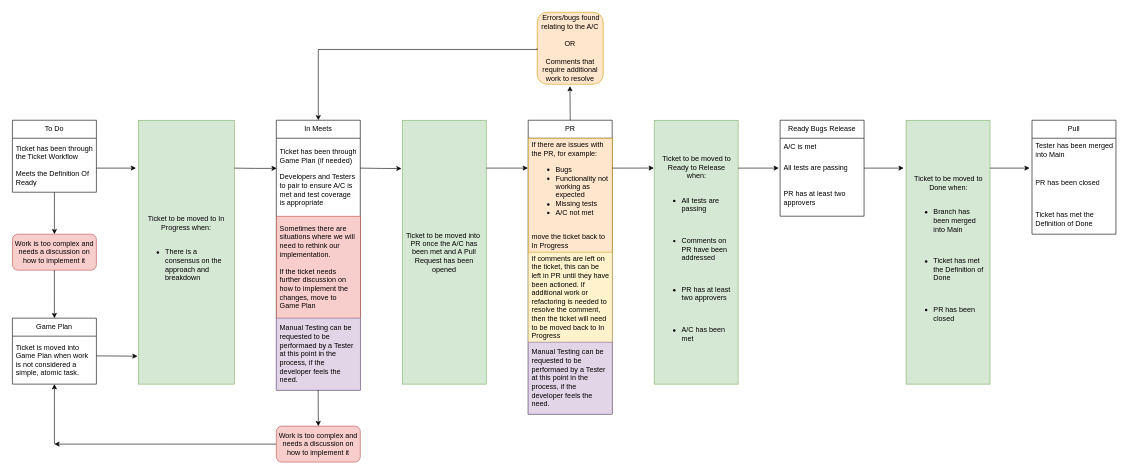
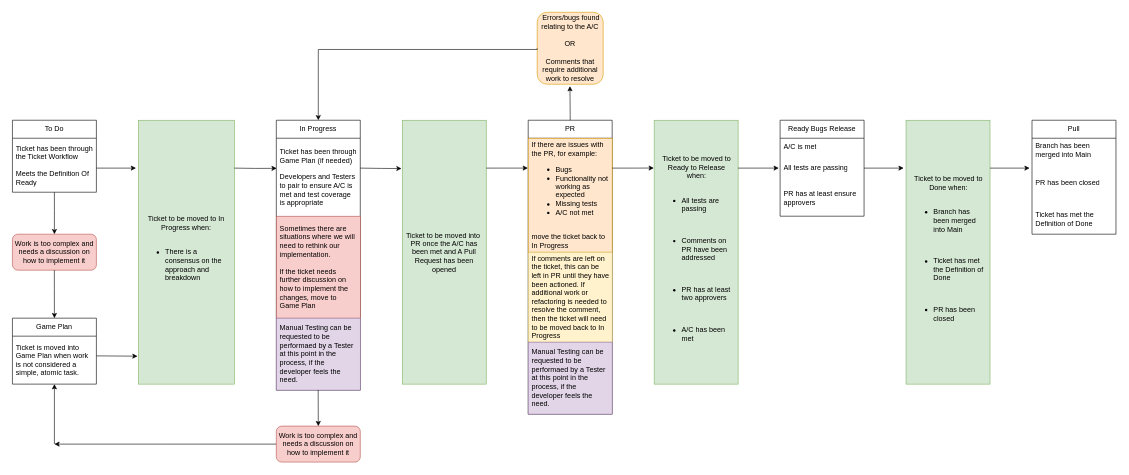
node "In Meets": label "In Meets" -> "In Progress"
node "Tester has been merged into Main": label "Tester has been merged into Main" -> "Branch has been merged into Main"
node "PR has at least two approvers": label "PR has at least two approvers" -> "PR has at least ensure approvers"
